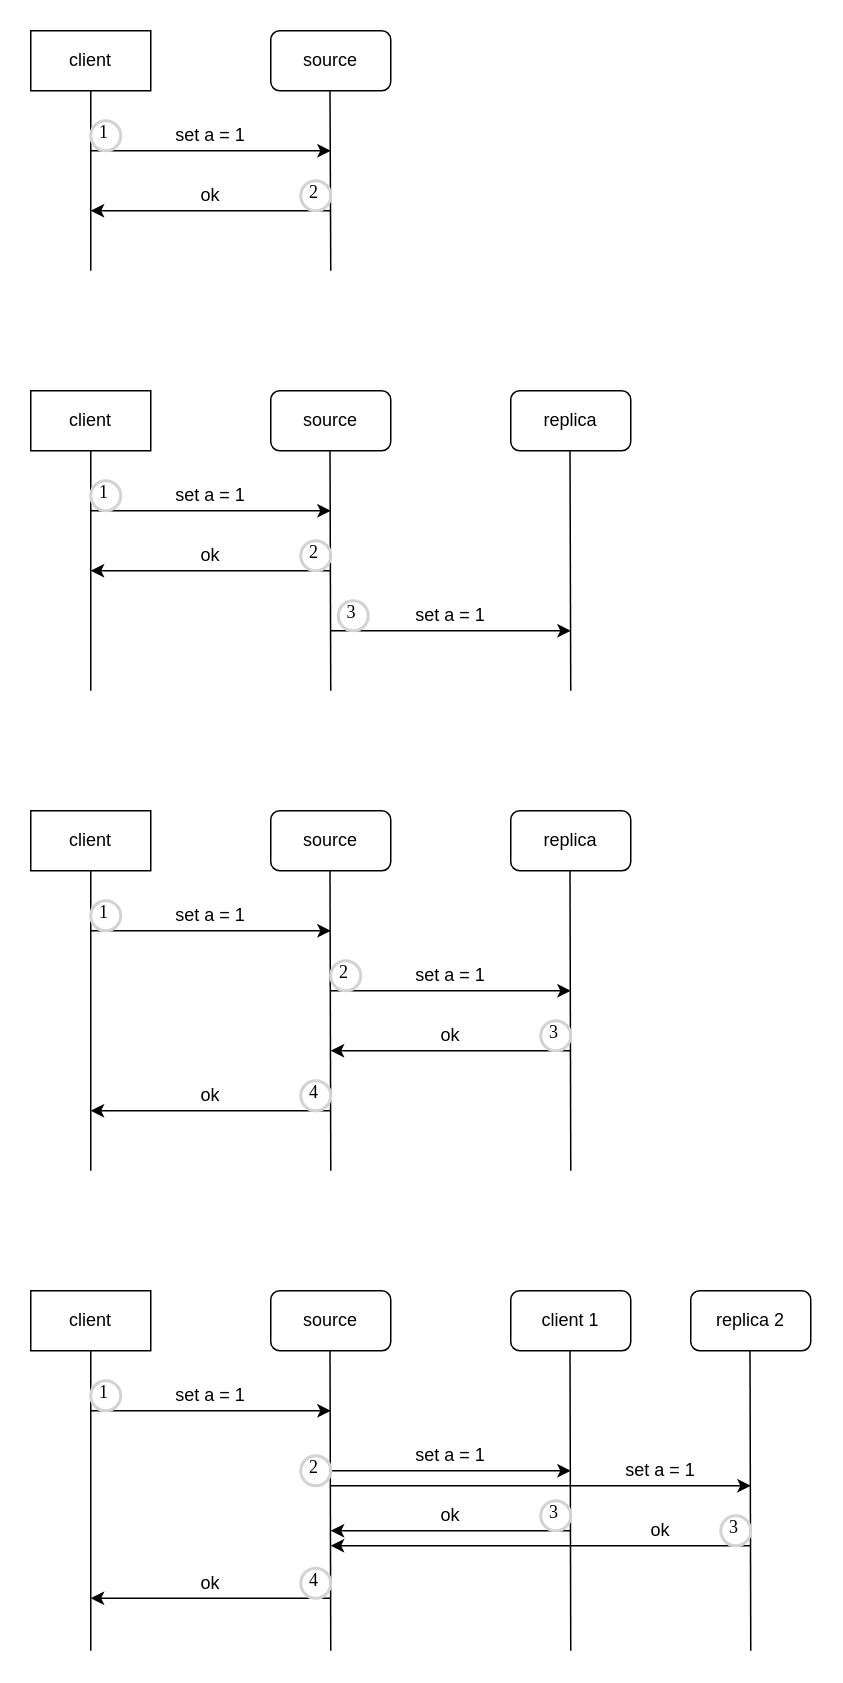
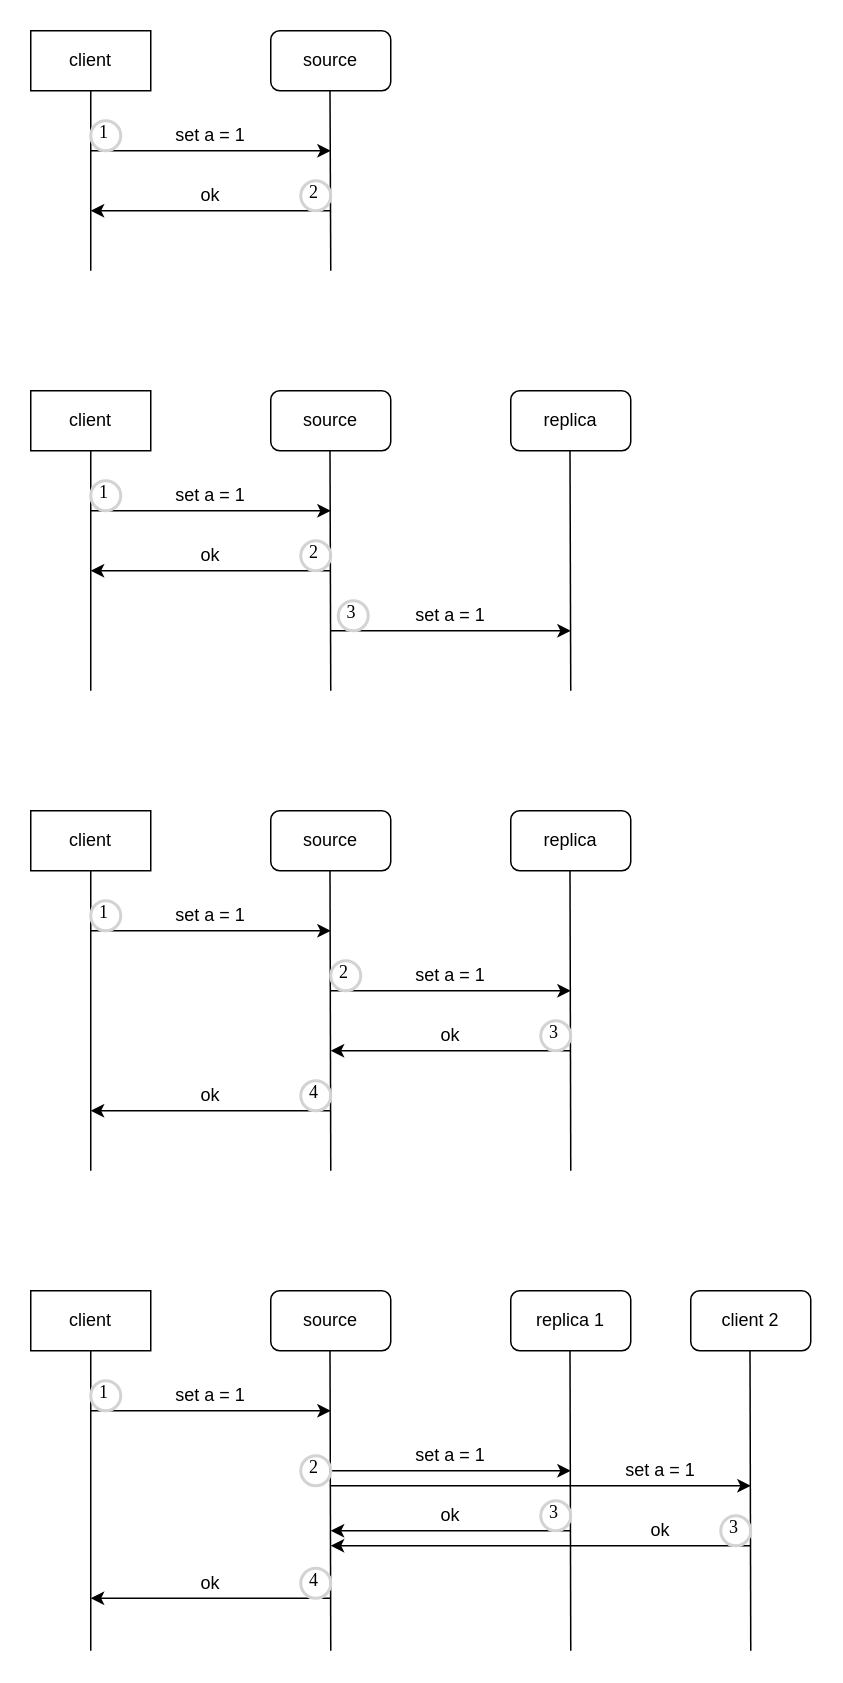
node "client 1": label "client 1" -> "replica 1"
node "replica 2": label "replica 2" -> "client 2"
